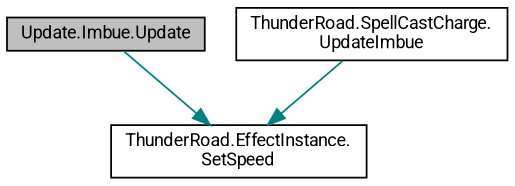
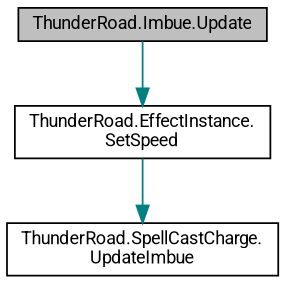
node "Update.Imbue.Update": label "Update.Imbue.Update" -> "ThunderRoad.Imbue.Update"
edge "ThunderRoad.SpellCastCharge. UpdateImbue" -> "ThunderRoad.EffectInstance. SetSpeed": reversed
